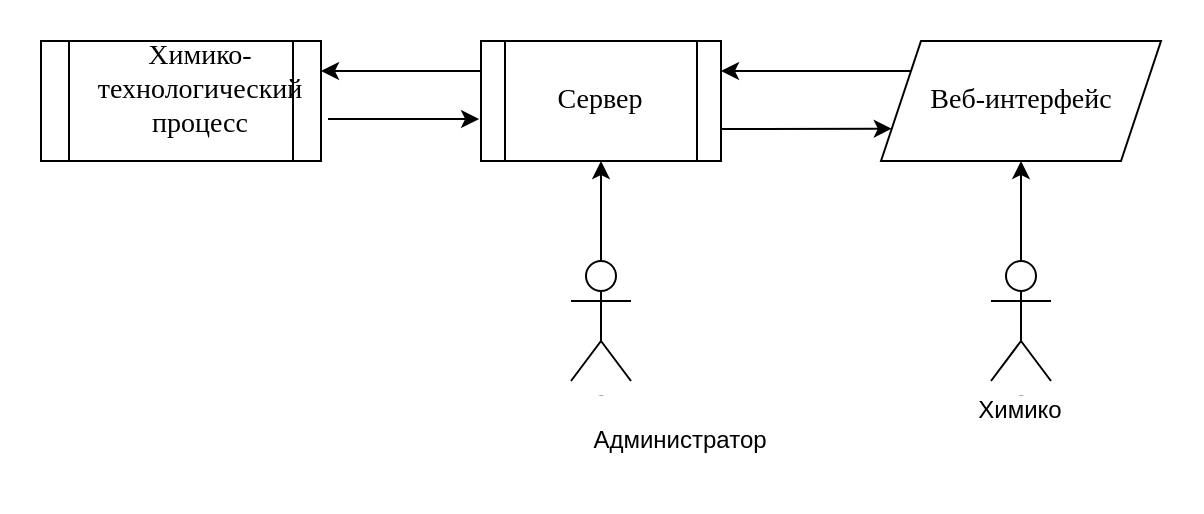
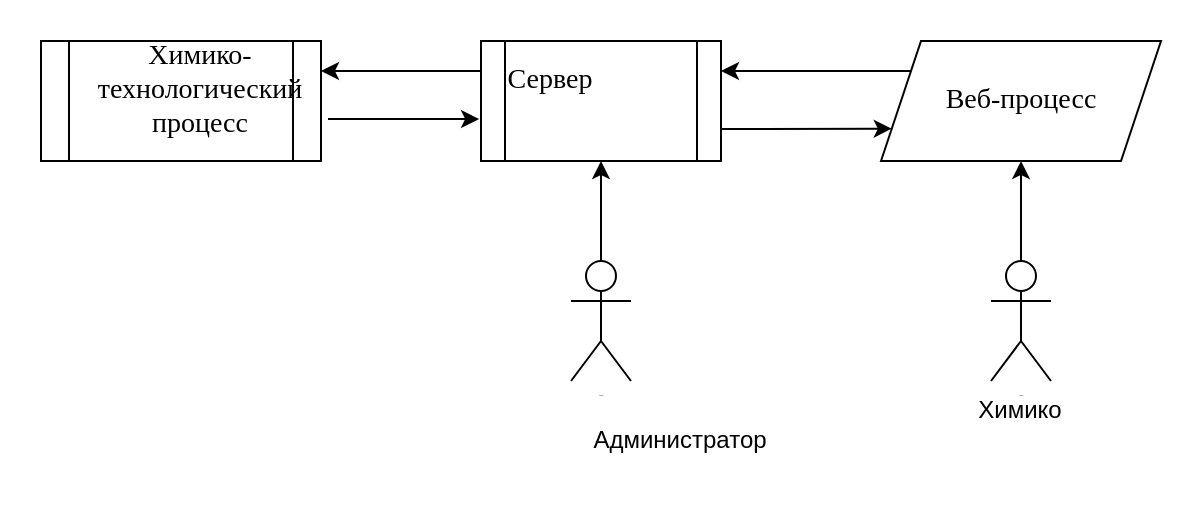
node "Сервер": moved (601, 101) -> (551, 81)
node "Веб-интерфейс": label "Веб-интерфейс" -> "Веб-процесс"
